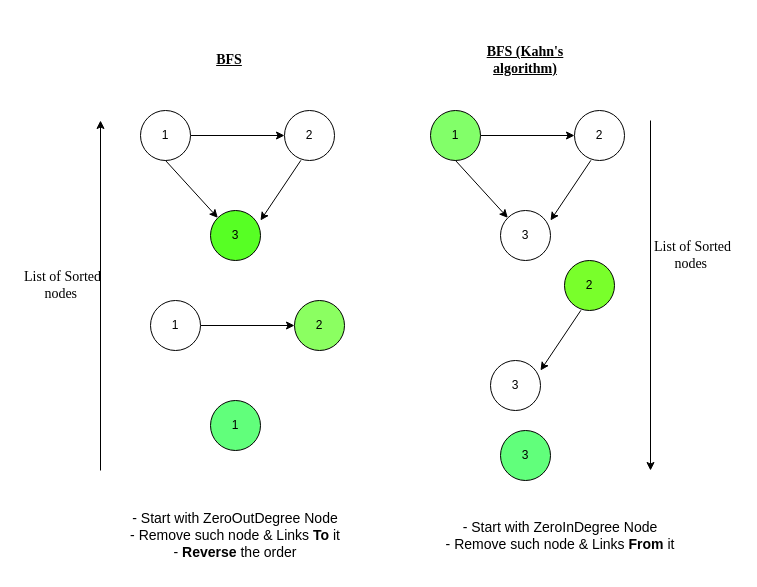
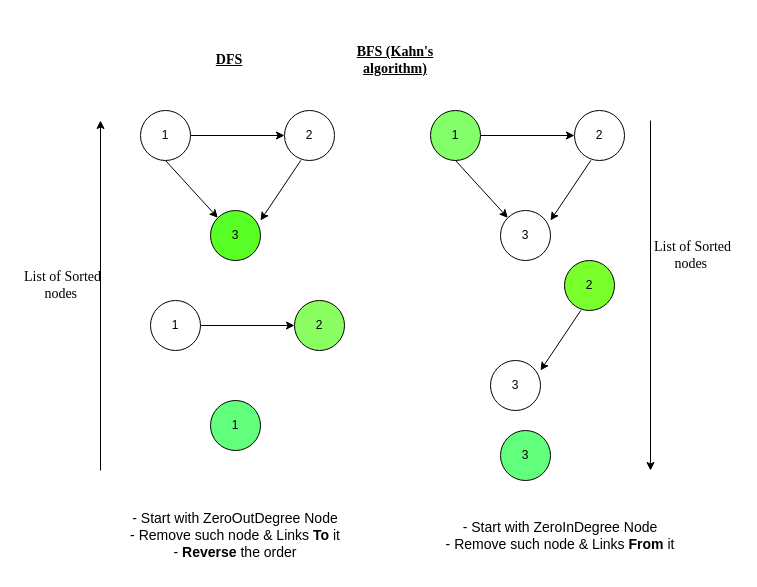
node "BFS": label "BFS" -> "DFS"
node "BFS (Kahn's algorithm)": moved (526, 61) -> (396, 61)
